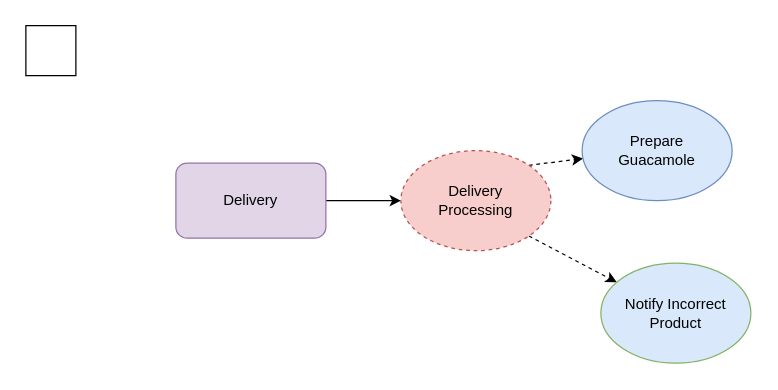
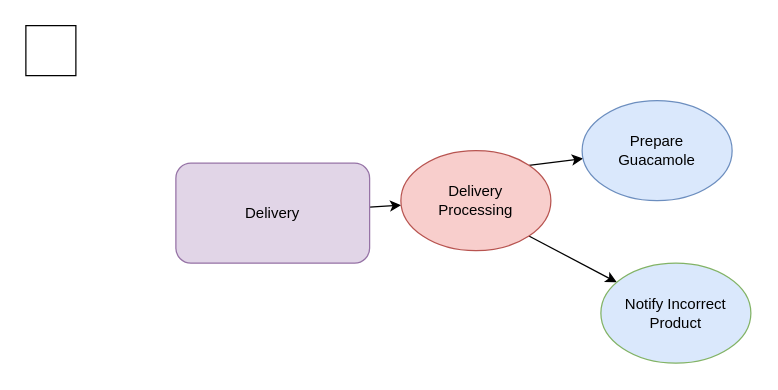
edge "Delivery Processing" -> "Prepare Guacamole": style dashed -> solid
node "Delivery": size 150x75 -> 194x100
node "Delivery Processing": style dashed -> solid
edge "Delivery Processing" -> "Notify Incorrect Product": style dashed -> solid
